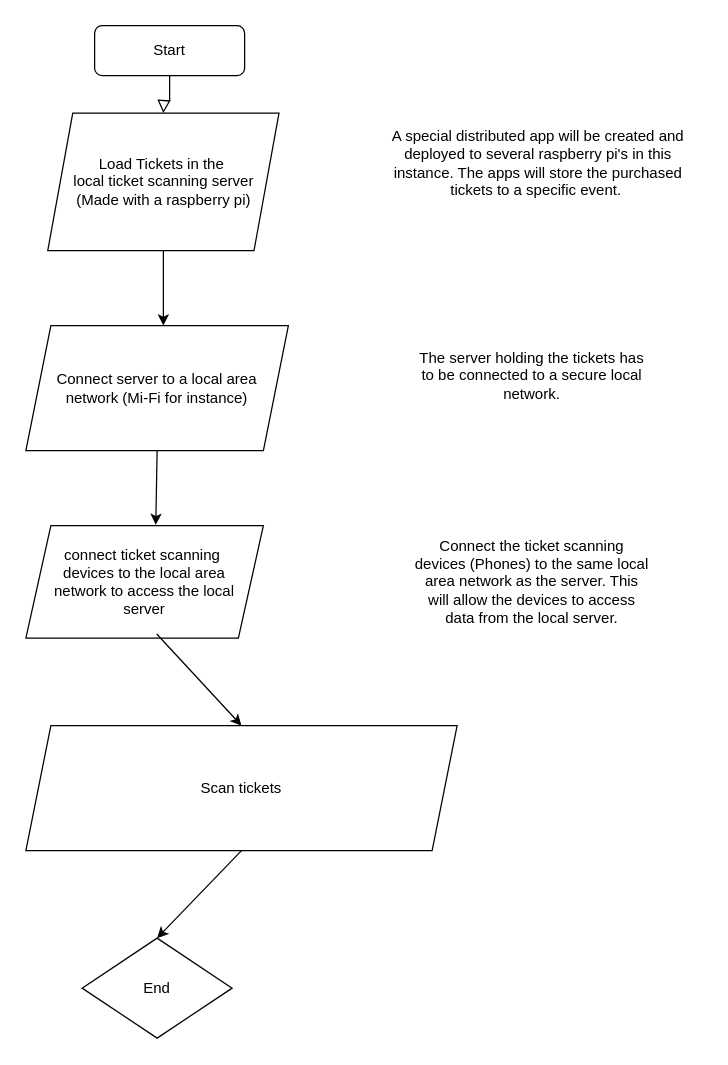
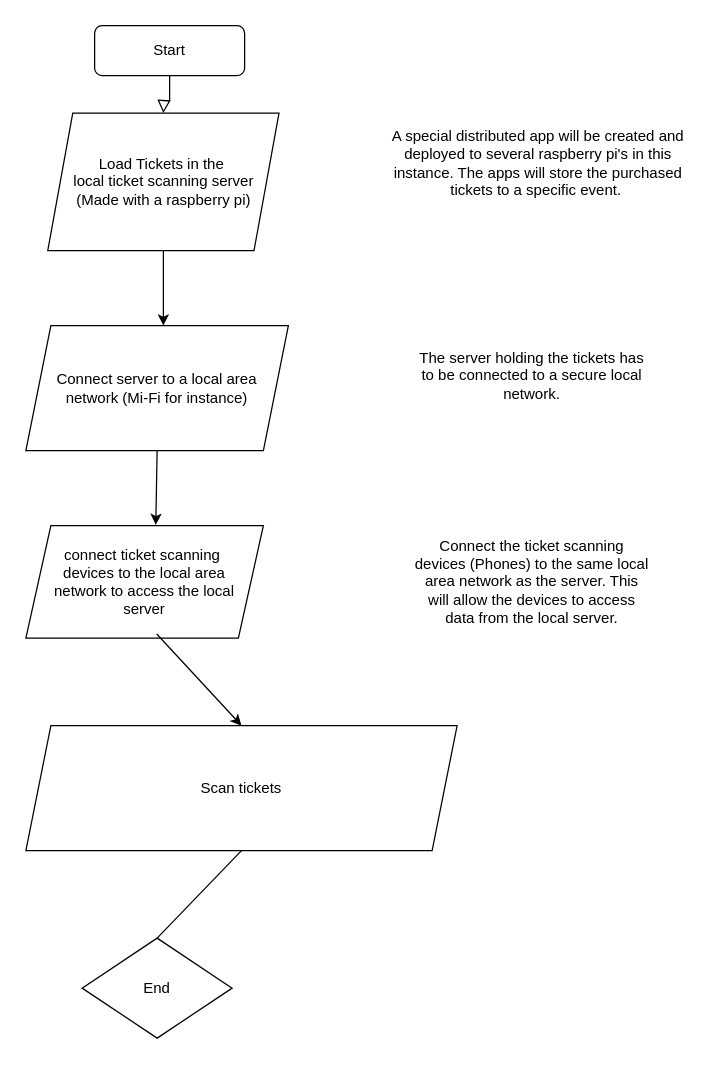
edge "Scan tickets" -> "End": arrowhead classic -> none
